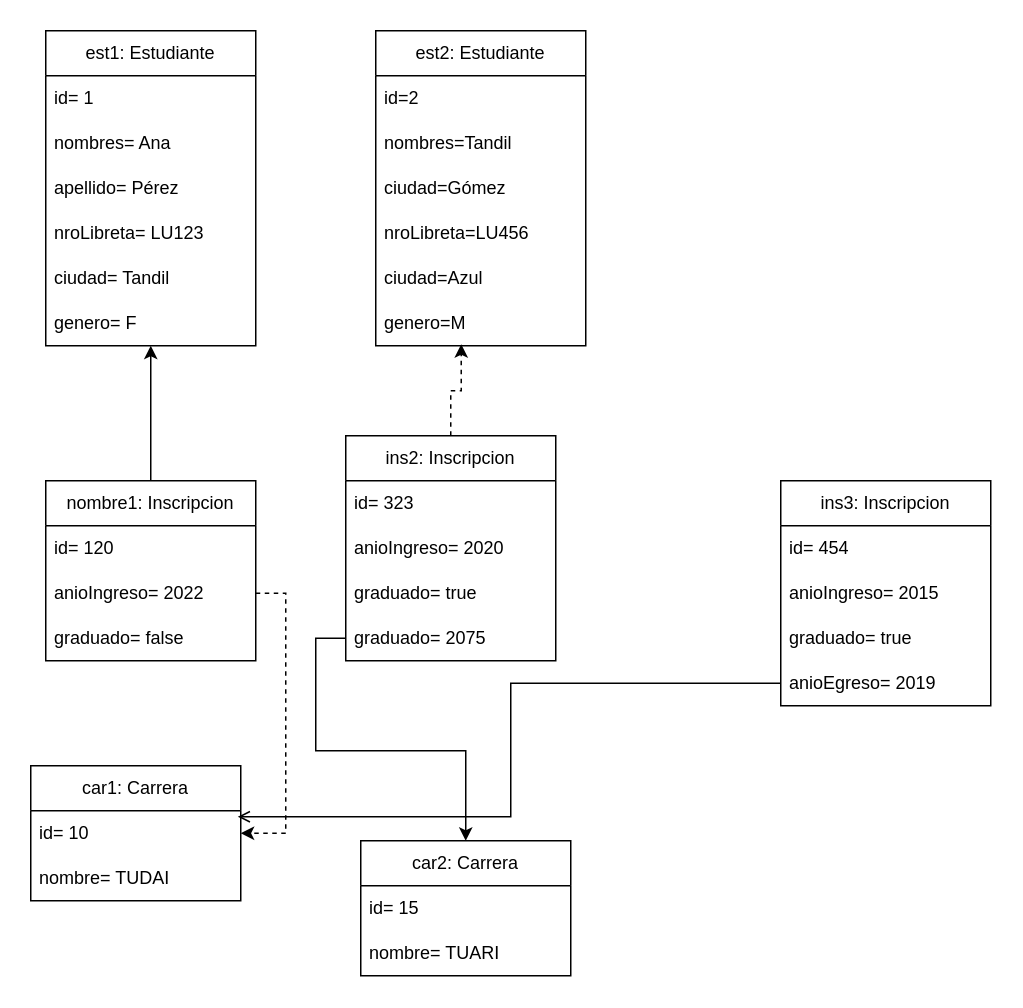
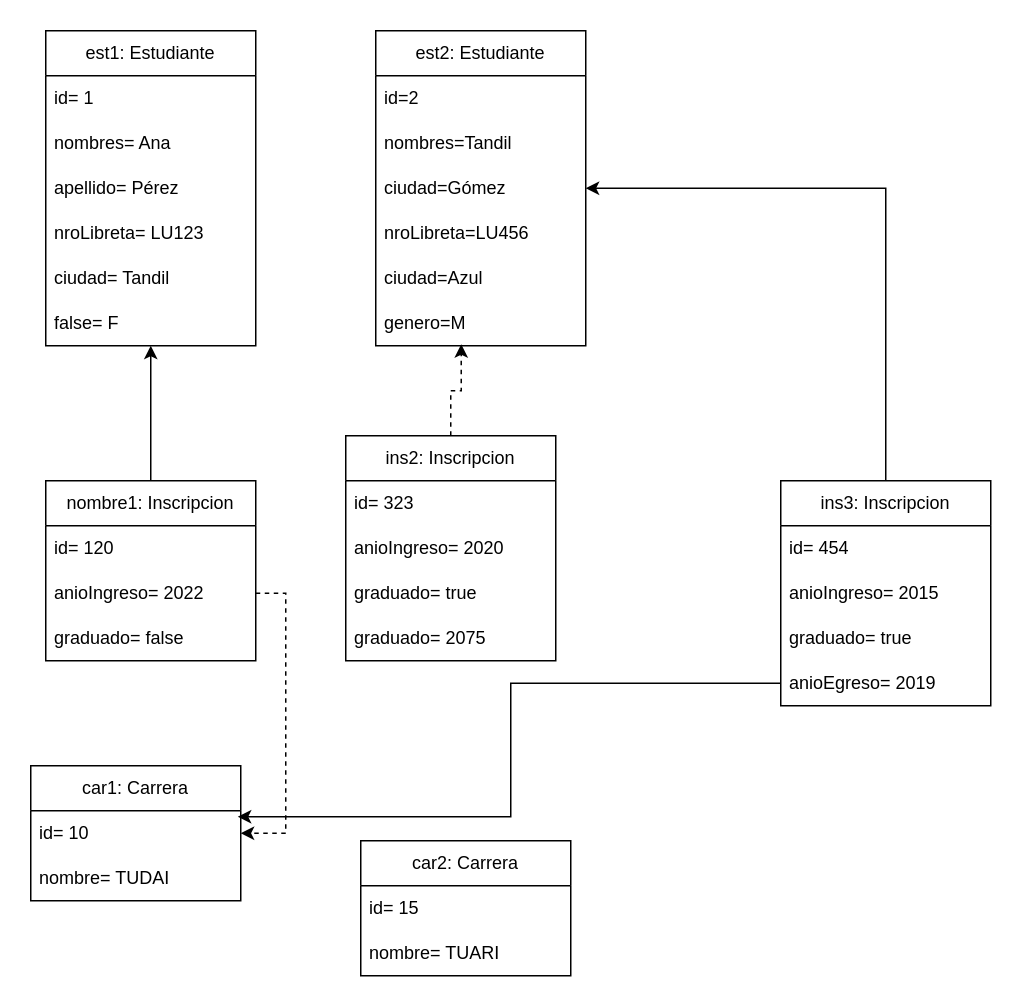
edge "ins3: Inscripcion" -> "ciudad=Gómez": added
node "genero= F": label "genero= F" -> "false= F"
edge "graduado= 2075" -> "car2: Carrera": removed
edge "anioEgreso= 2019" -> "id= 10": arrowhead open -> classic
